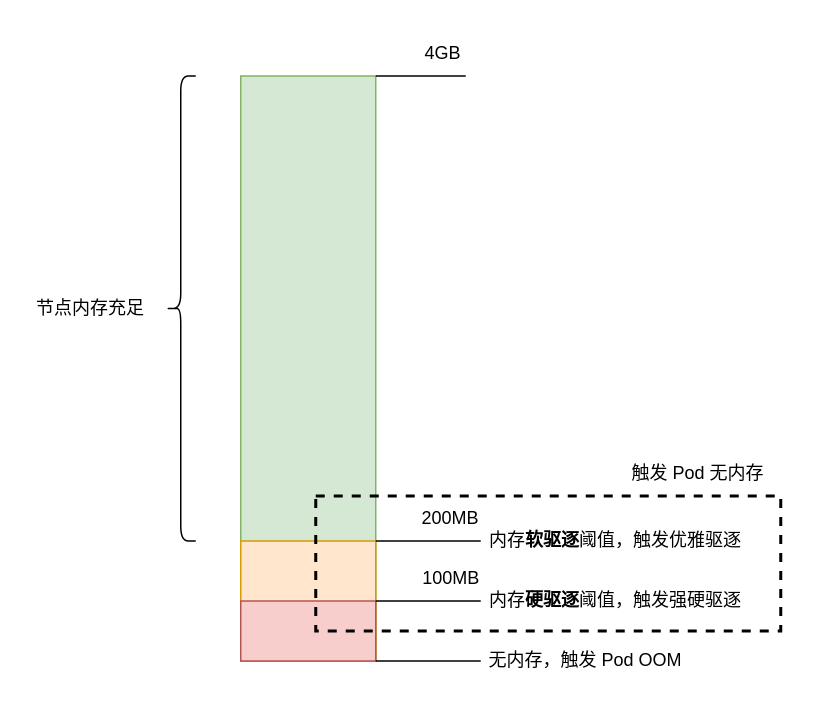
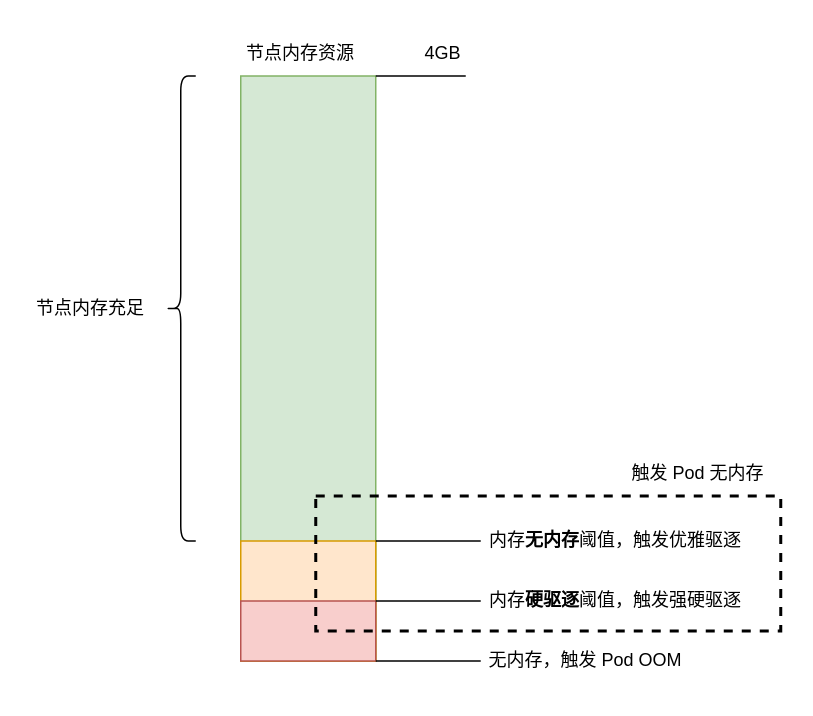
node "节点内存资源": added
node "200MB": removed
node "内存软驱逐阈值，触发优雅驱逐": label "内存软驱逐阈值，触发优雅驱逐" -> "内存无内存阈值，触发优雅驱逐"
node "100MB": removed
